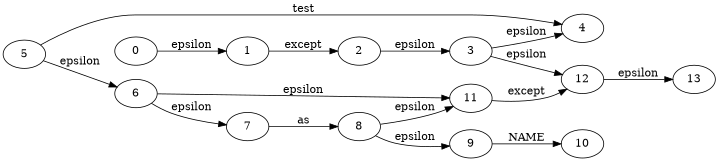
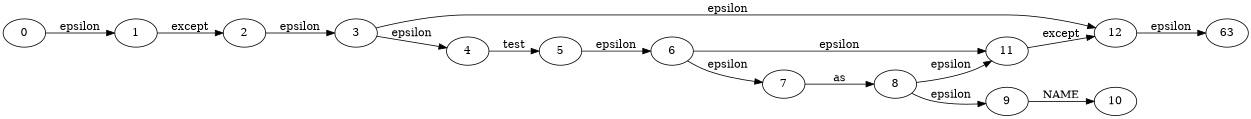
edge "5" -> "4": reversed
node "13": label "13" -> "63"
